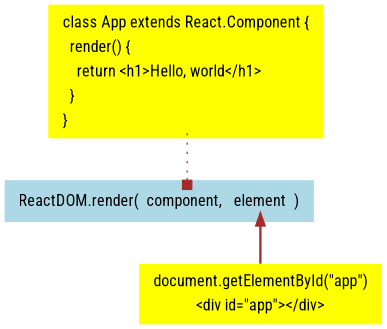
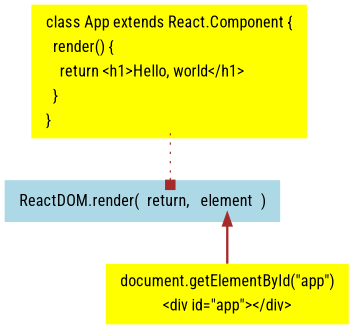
node "ReactDOM.render(": text "component," -> "return,"
